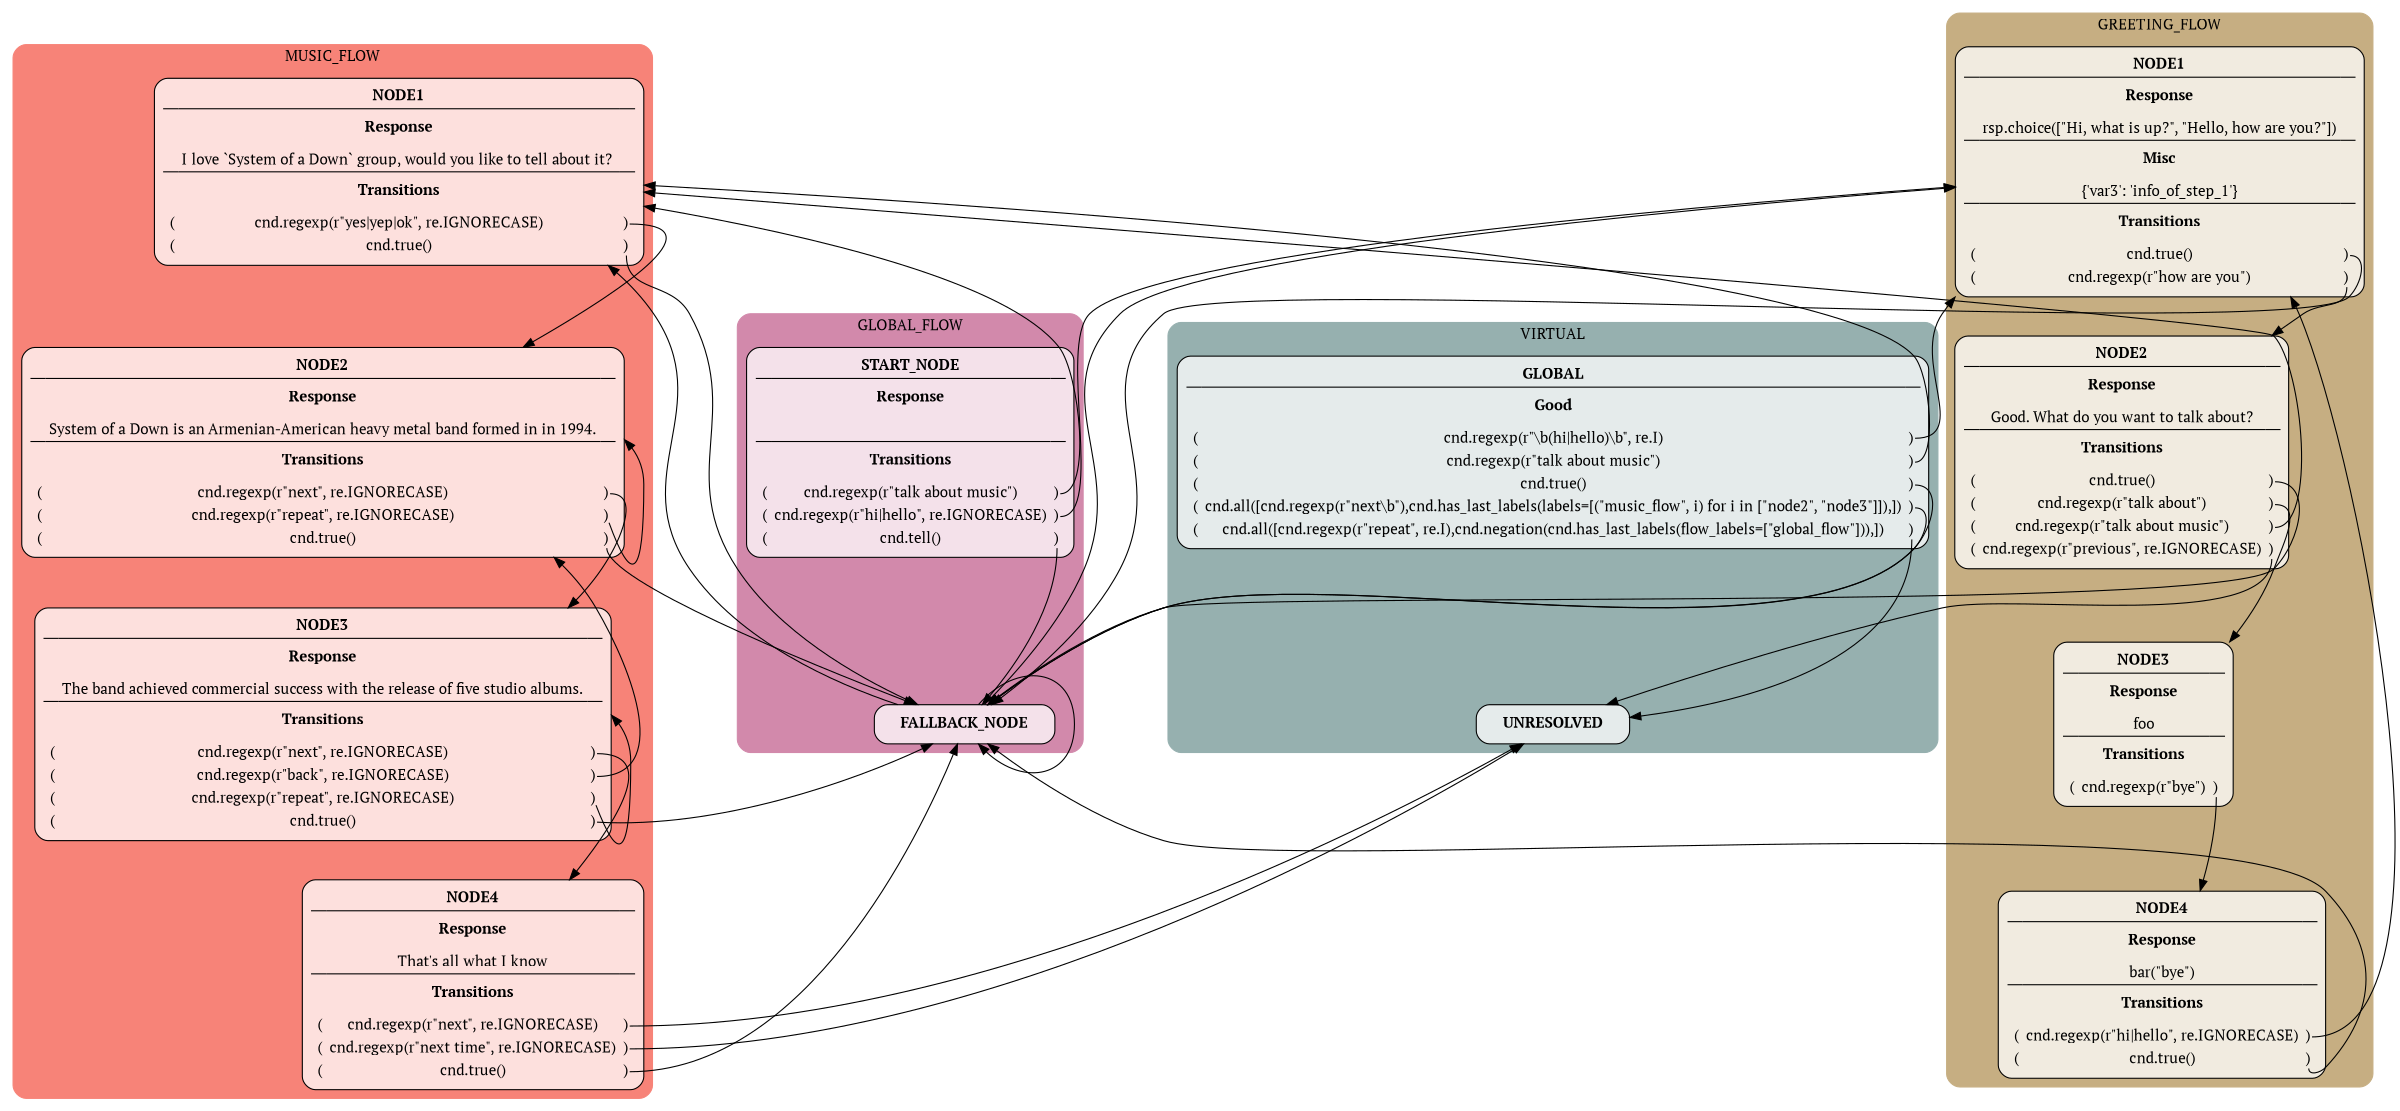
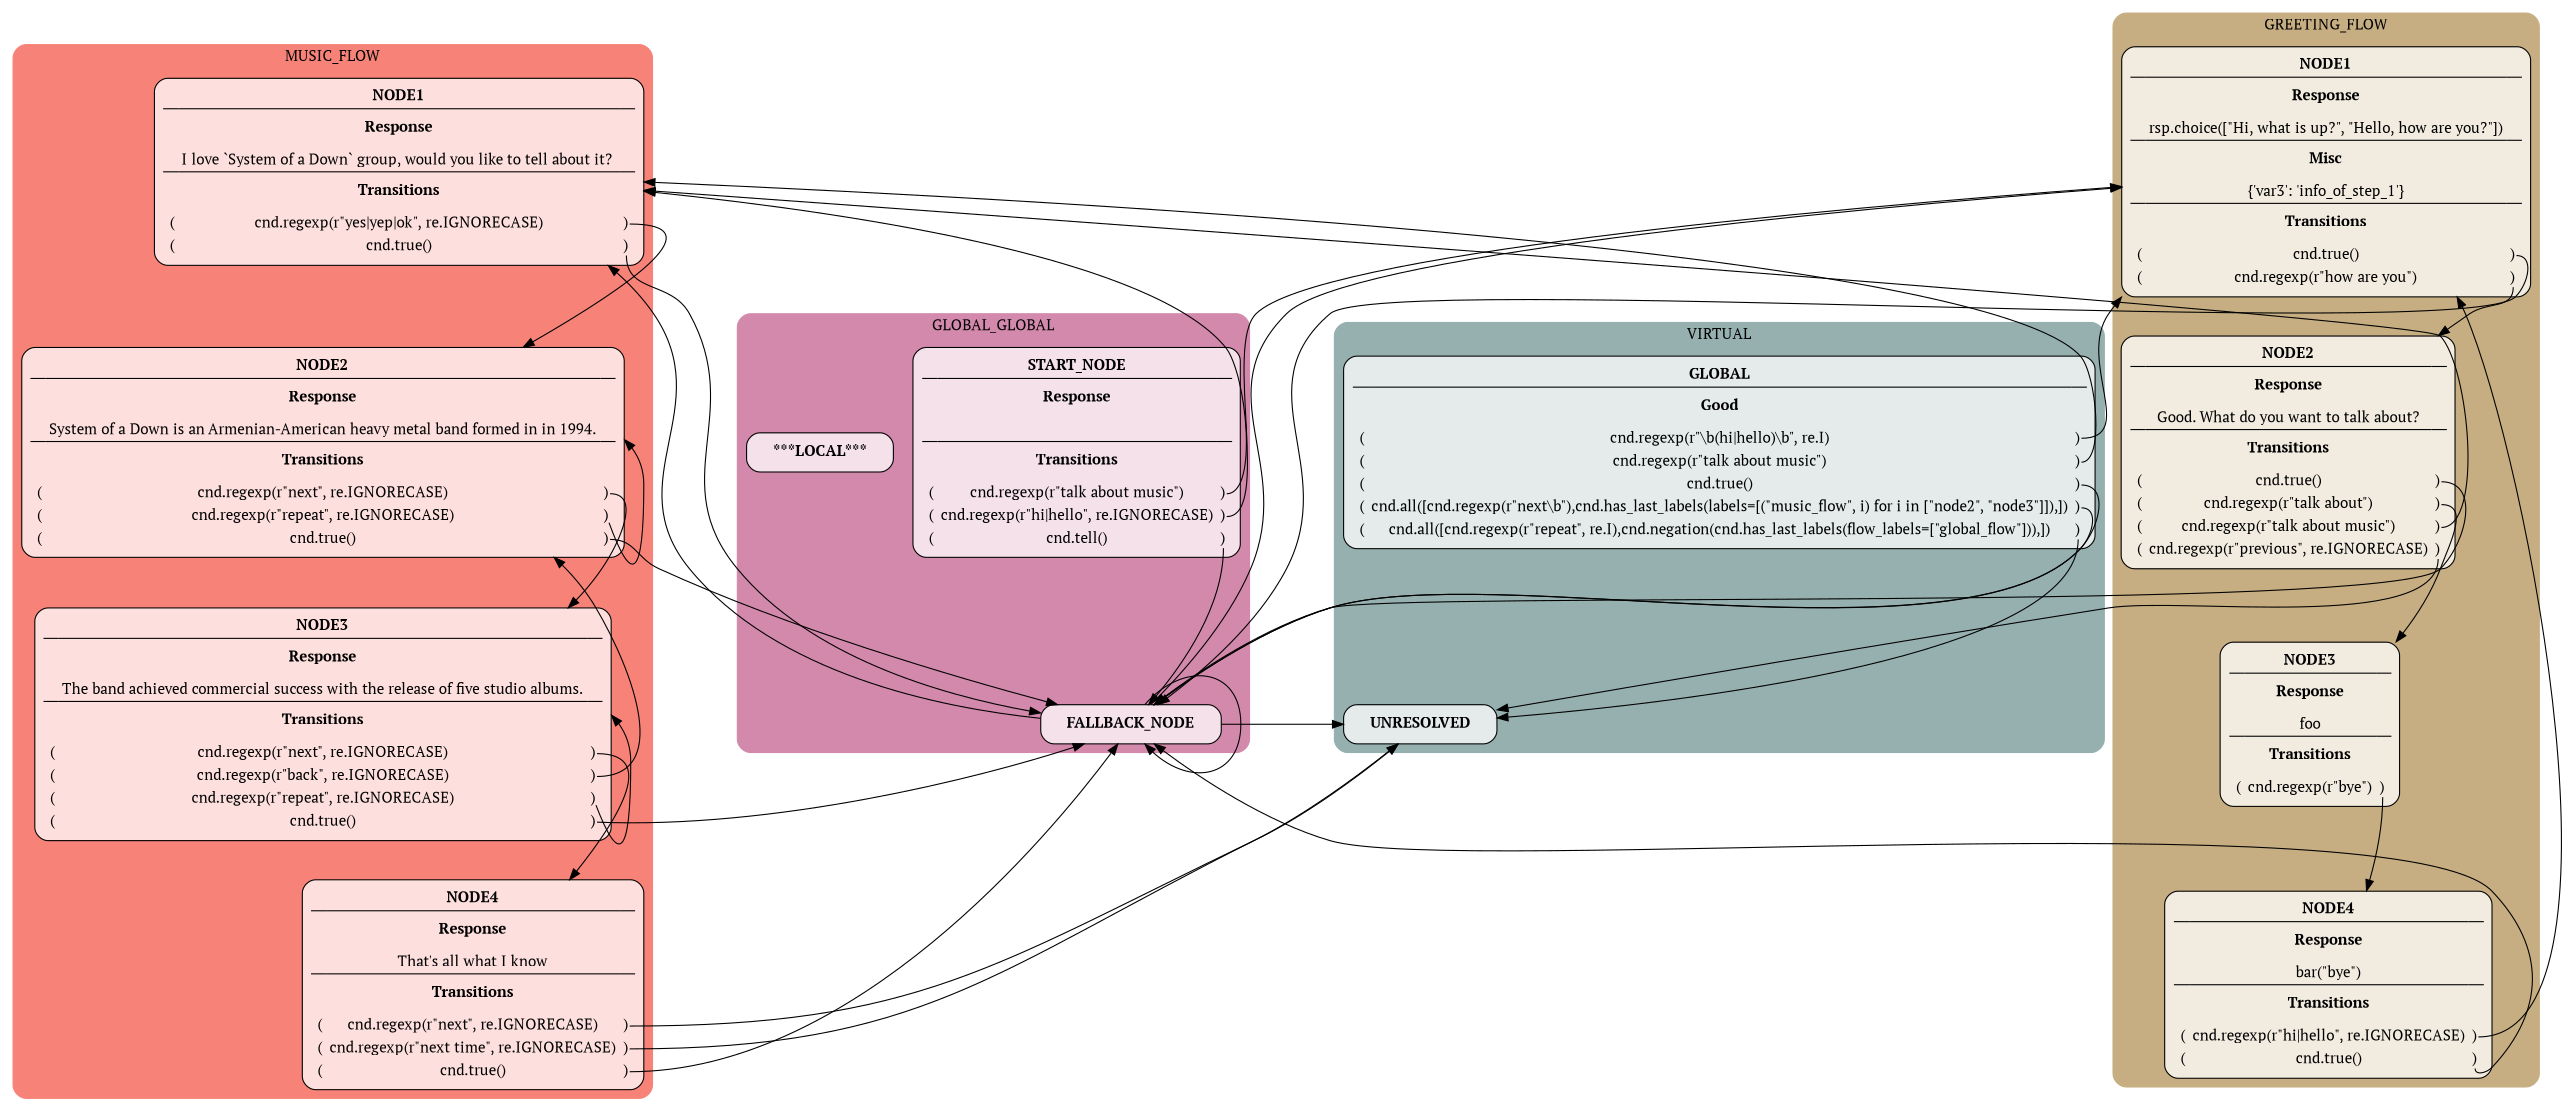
cluster "GLOBAL_FLOW": label "GLOBAL_FLOW" -> "GLOBAL_GLOBAL"
node "***LOCAL***": added
edge "FALLBACK_NODE" -> "UNRESOLVED": added
